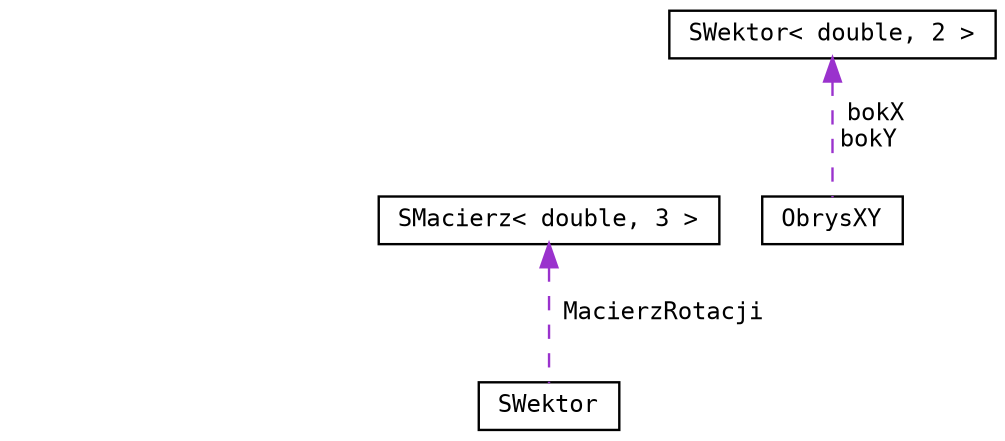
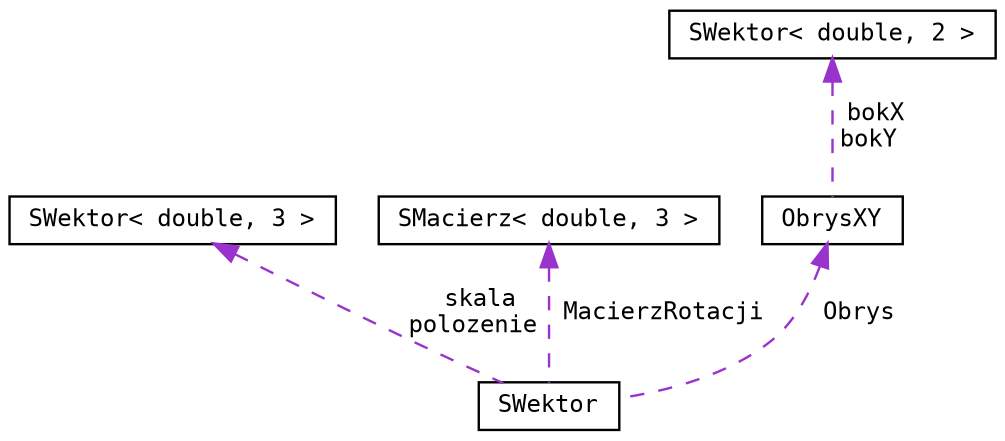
node "SWektor< double, 3 >": added
edge "SWektor" -> "ObrysXY": added, label "Obrys"
